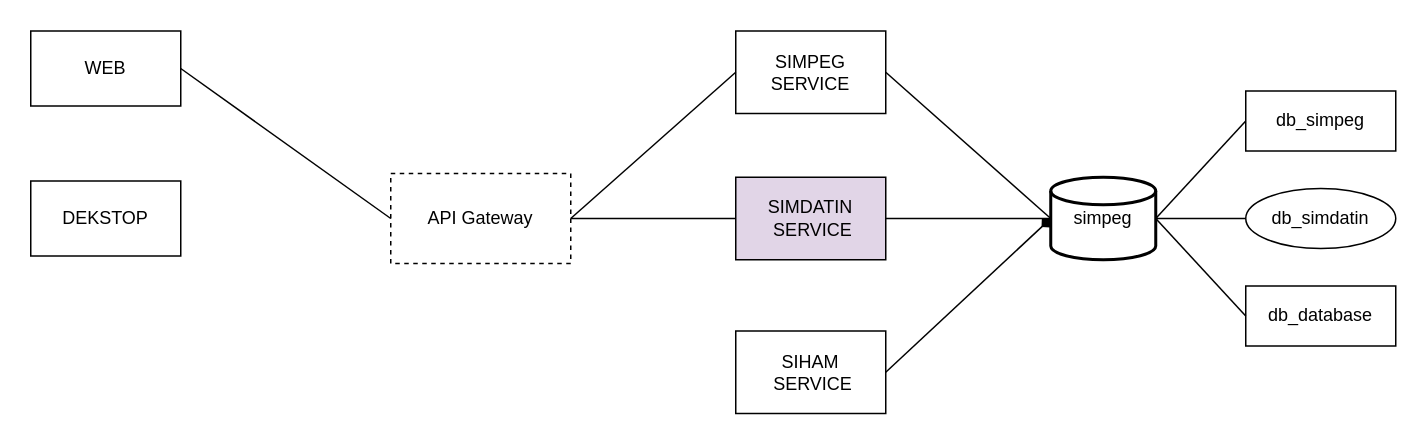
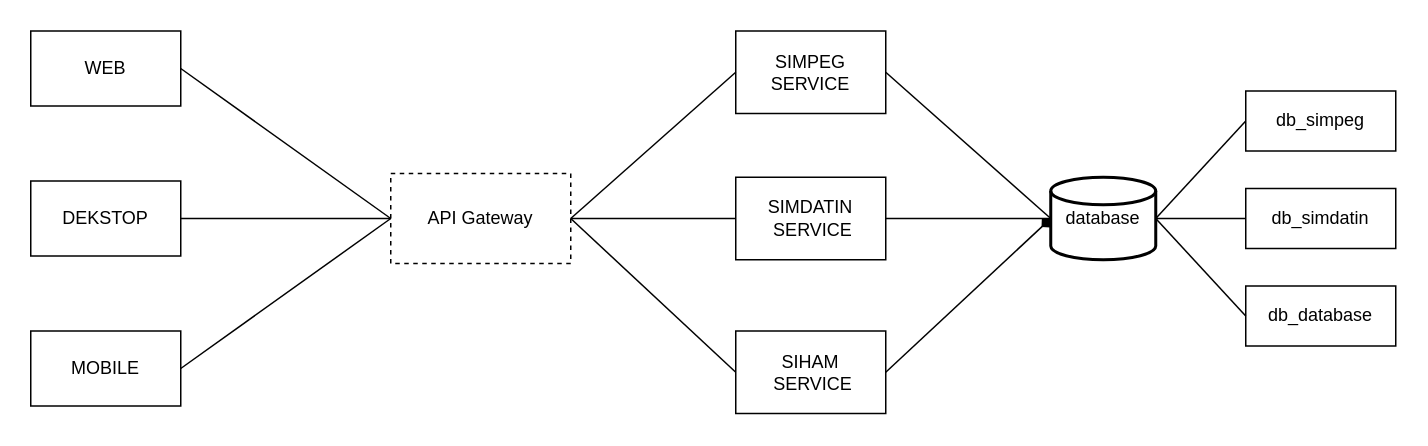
edge "DEKSTOP" -- "API Gateway": added
node "SIMDATIN SERVICE": fillcolor #e1d5e7 -> #ffffff
node "simpeg": label "simpeg" -> "database"
node "db_simdatin": shape ellipse -> rectangle
edge "API Gateway" -- "MOBILE": added
edge "API Gateway" -- "SIHAM SERVICE": added
node "MOBILE": added
